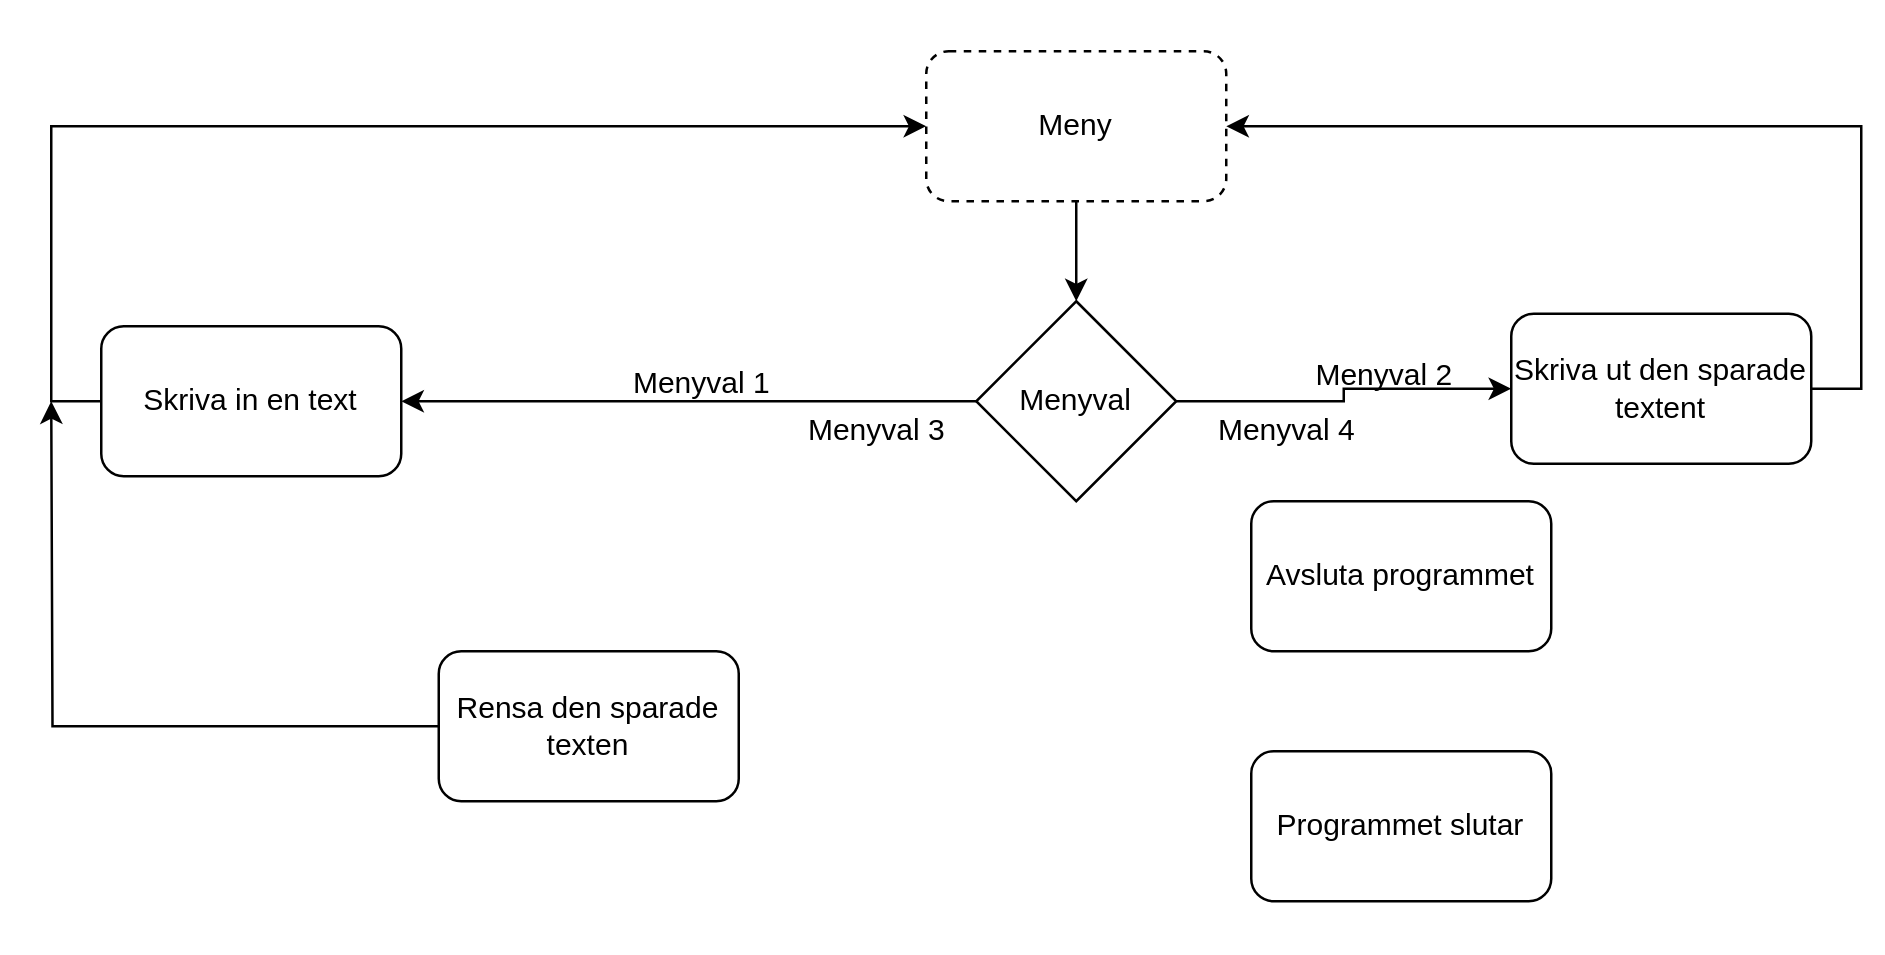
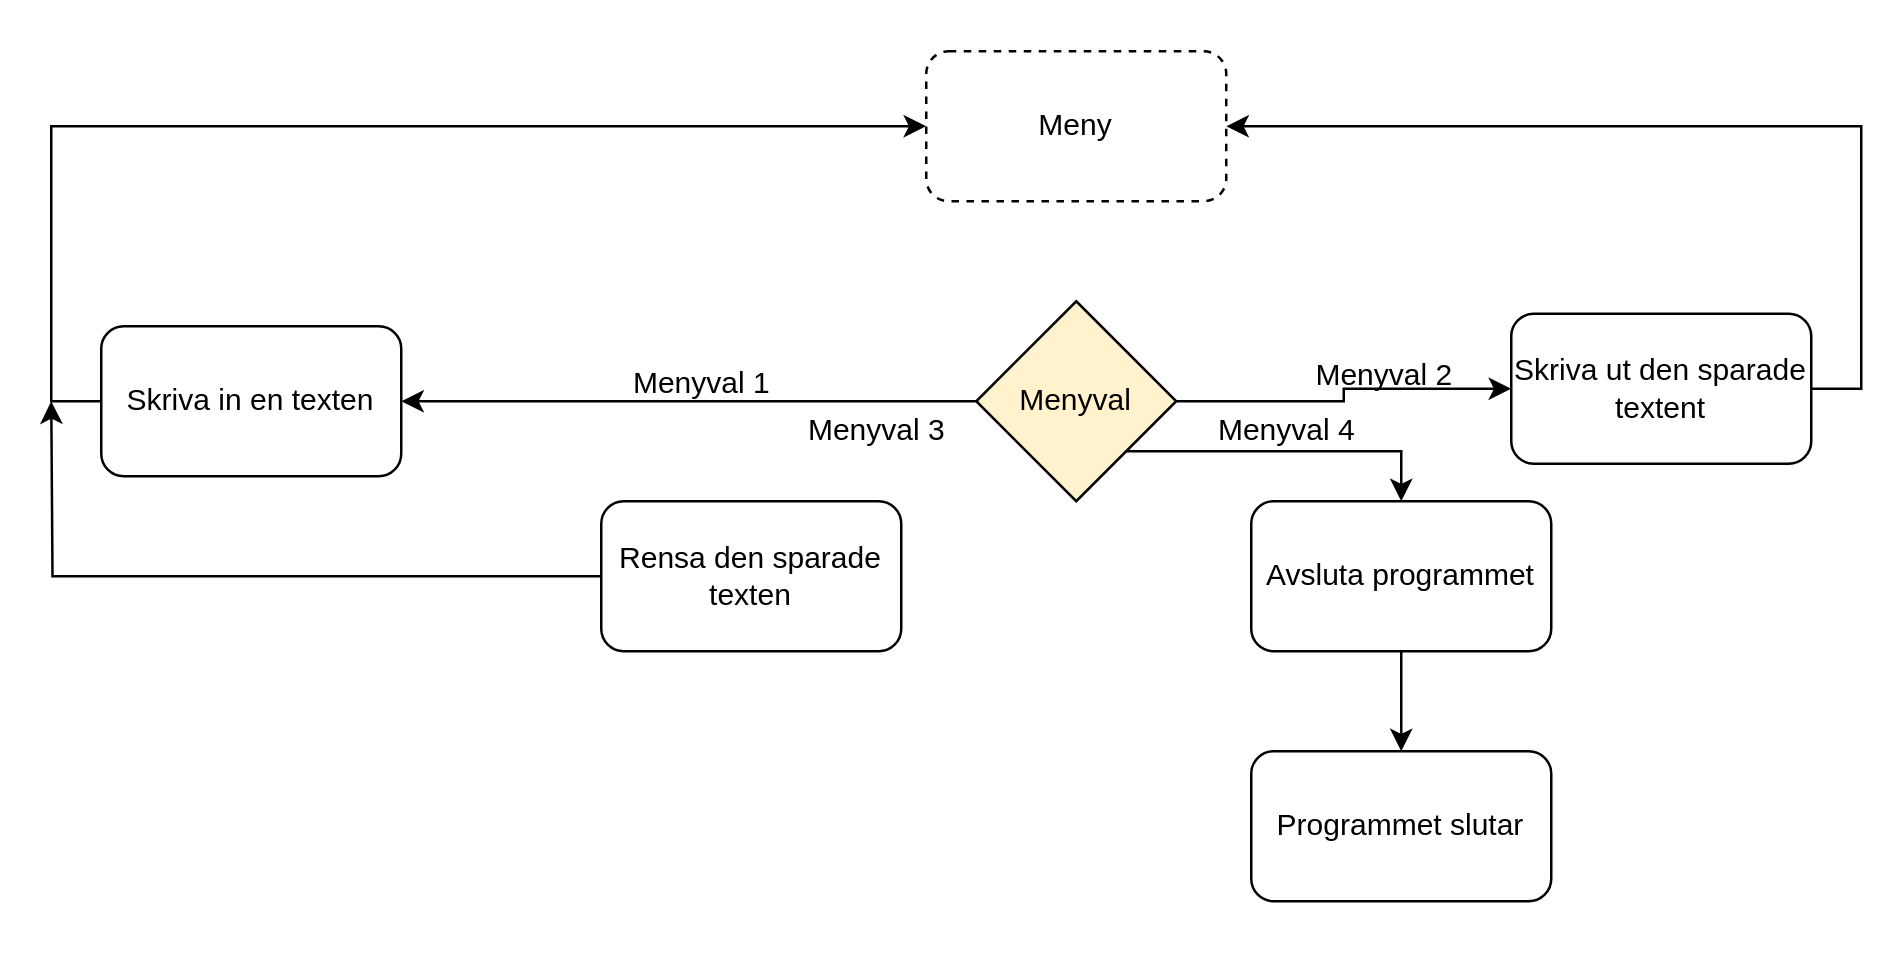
edge "Meny" -> "Menyval": removed
node "Skriva in en text": label "Skriva in en text" -> "Skriva in en texten"
node "Menyval": fillcolor #ffffff -> #fff2cc
edge "Menyval" -> "Avsluta programmet": added
edge "Avsluta programmet" -> "Programmet slutar": added
node "Rensa den sparade texten": moved (589, 726) -> (751, 576)
